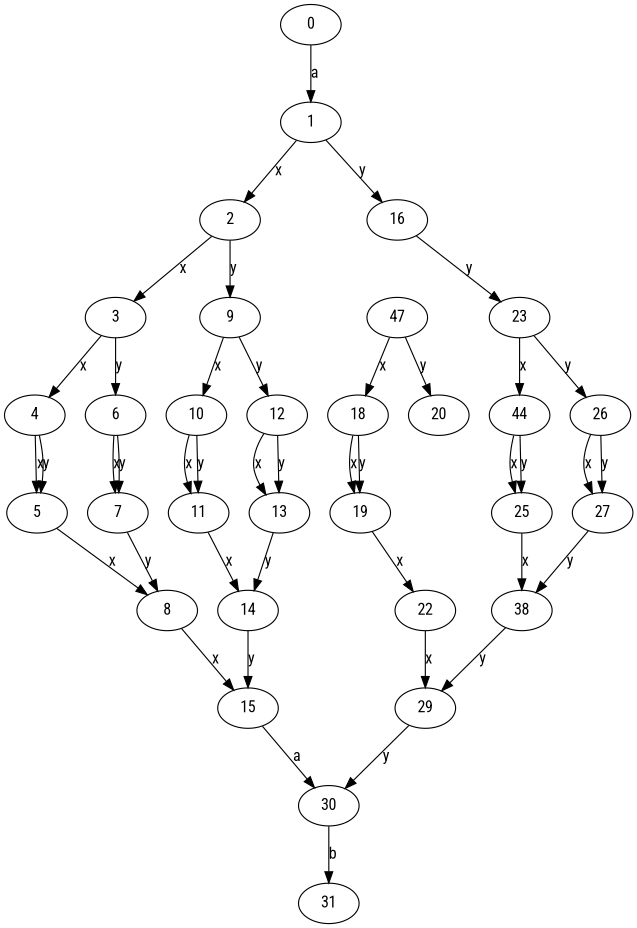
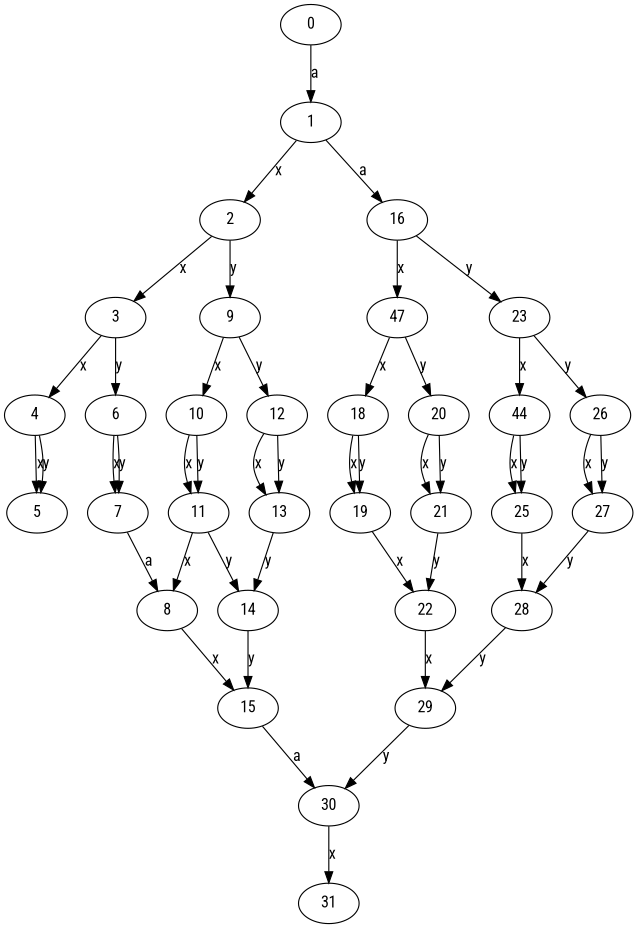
edge "1" -> "16": label "y" -> "a"
edge "16" -> "47": added, label "x"
node "21": added
edge "5" -> "8": now "11" -> "8"
edge "7" -> "8": label "y" -> "a"
edge "11" -> "14": label "x" -> "y"
node "38": label "38" -> "28"
edge "30" -> "31": label "b" -> "x"
